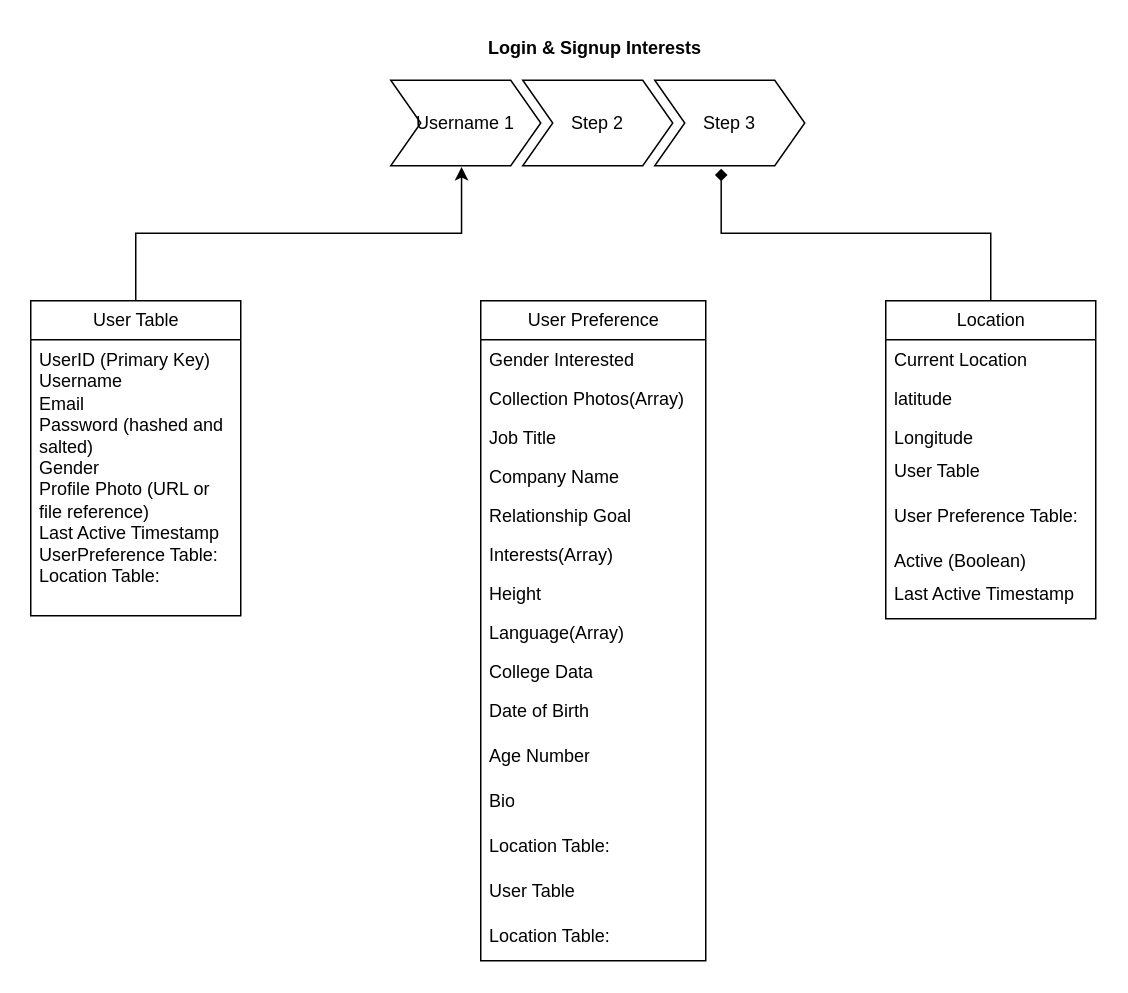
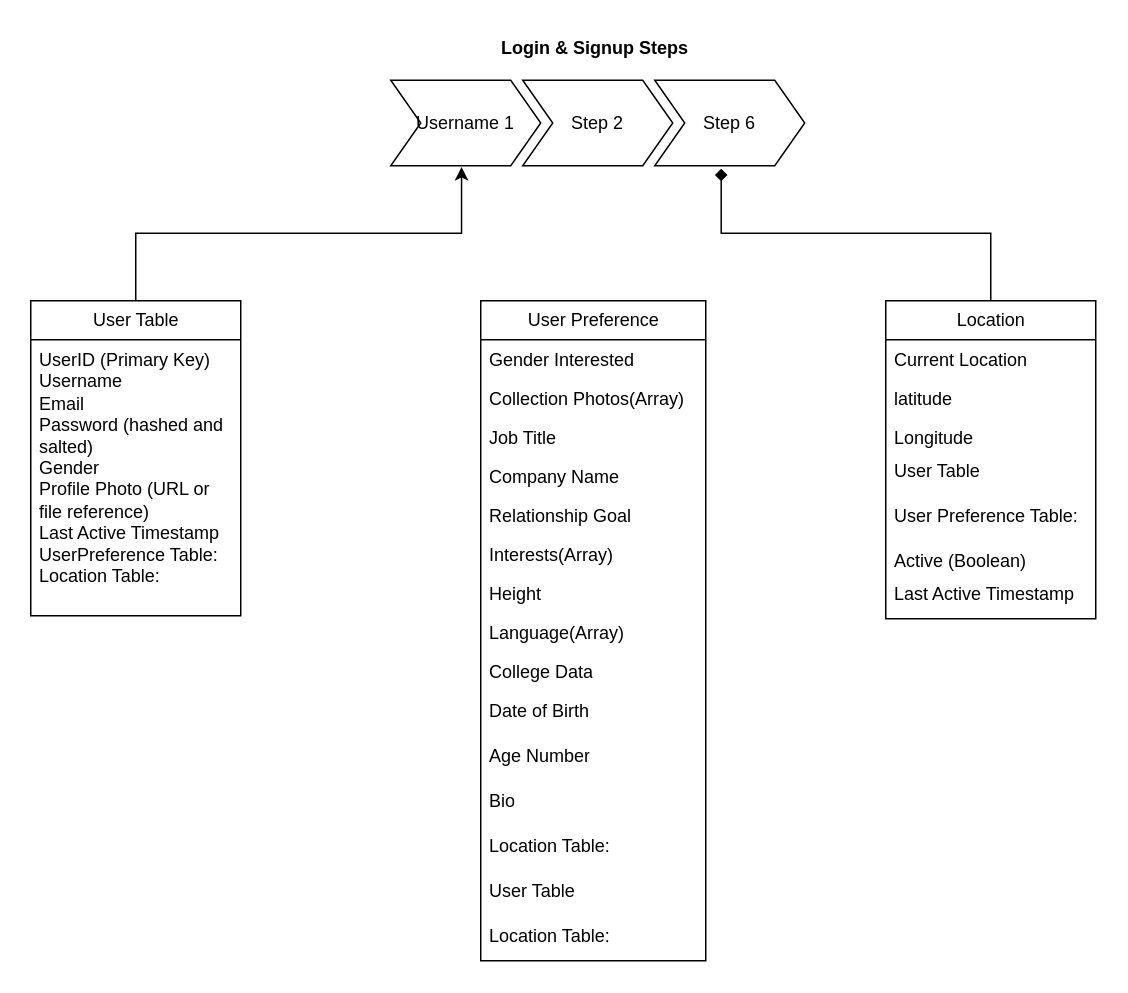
node "Login & Signup Interests": label "Login & Signup Interests" -> "Login & Signup Steps"
node "Step 3": label "Step 3" -> "Step 6"
